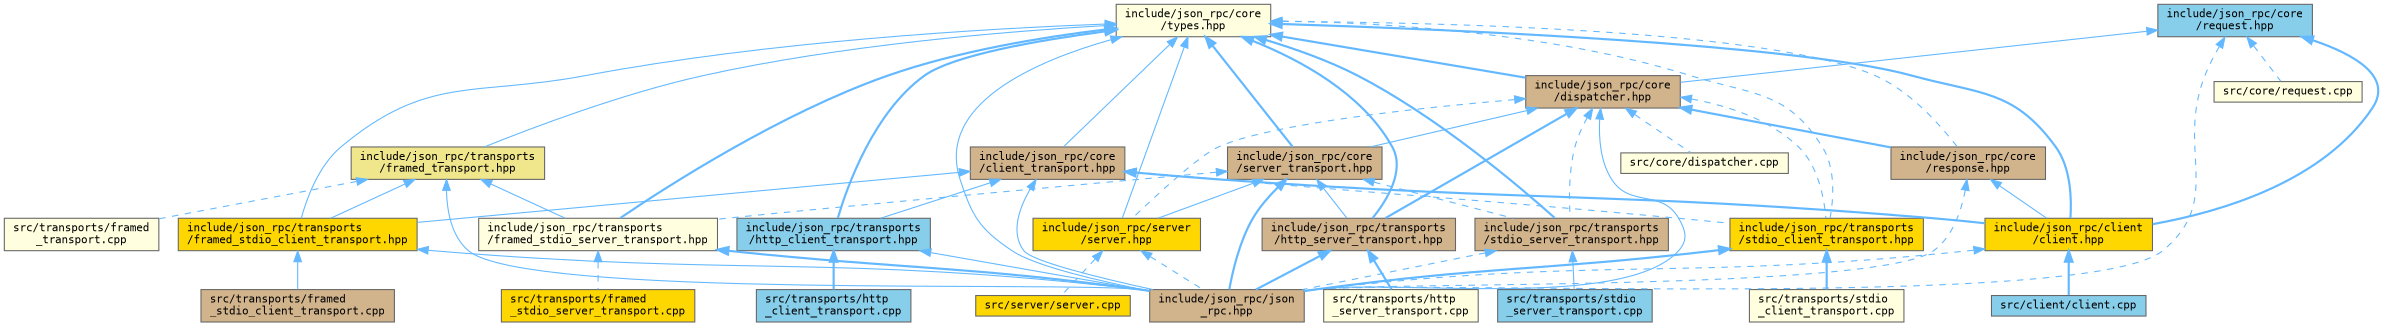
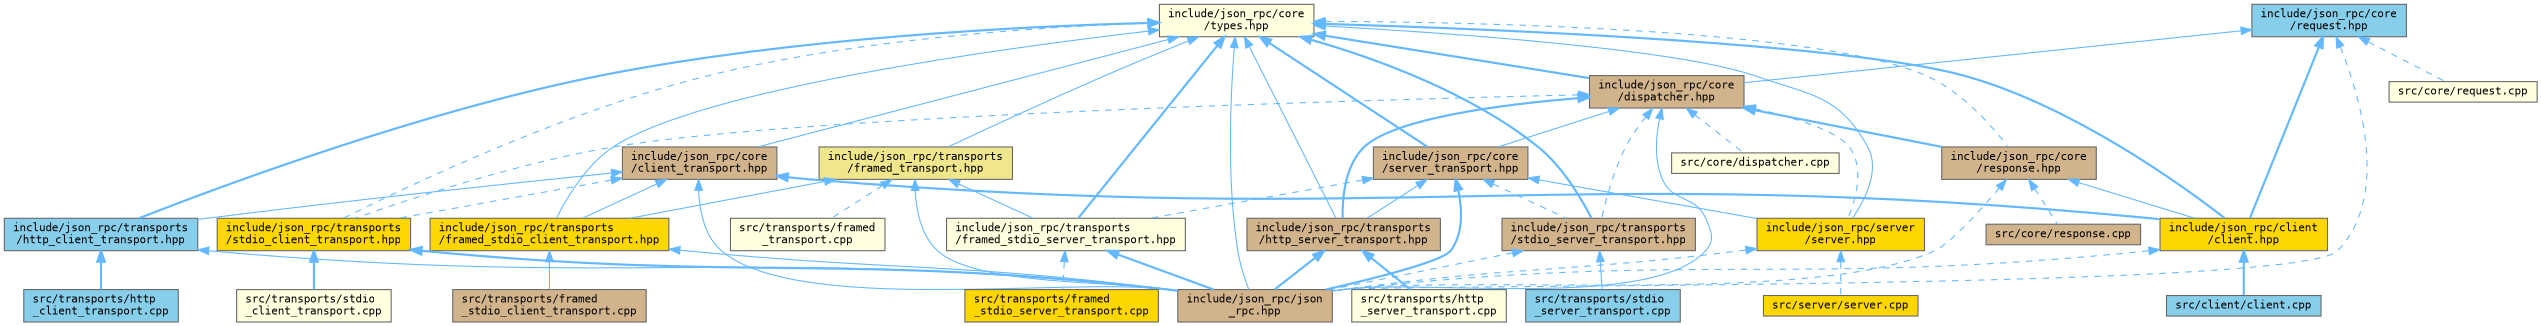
edge "include/json_rpc/transports /http_server_transport.hpp" -> "include/json_rpc/core /types.hpp": style bold -> solid
node "src/core/response.cpp": added
